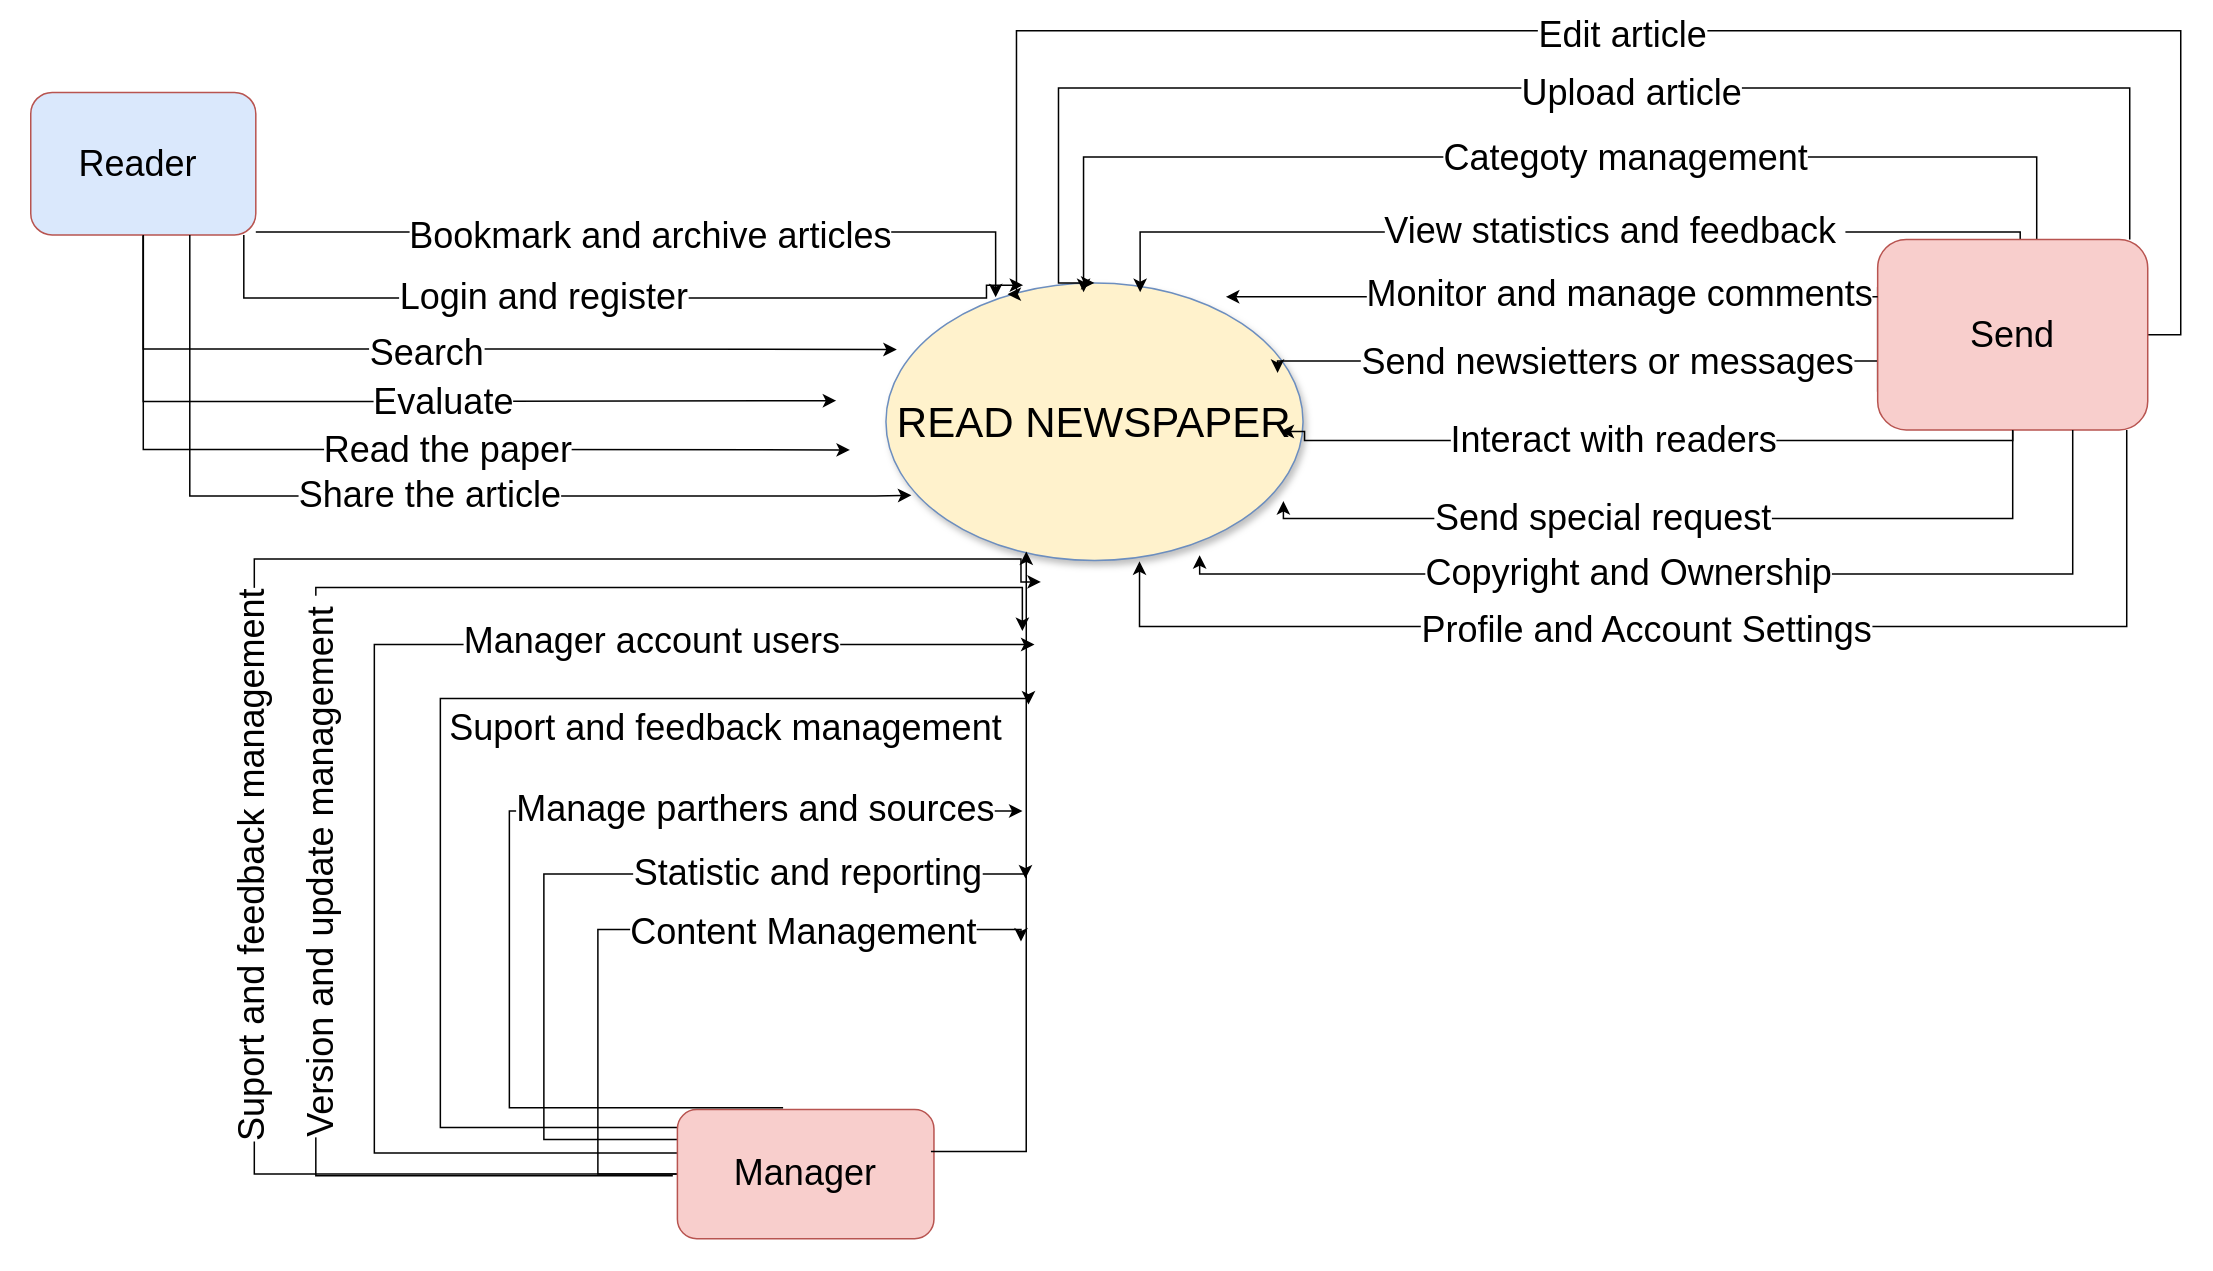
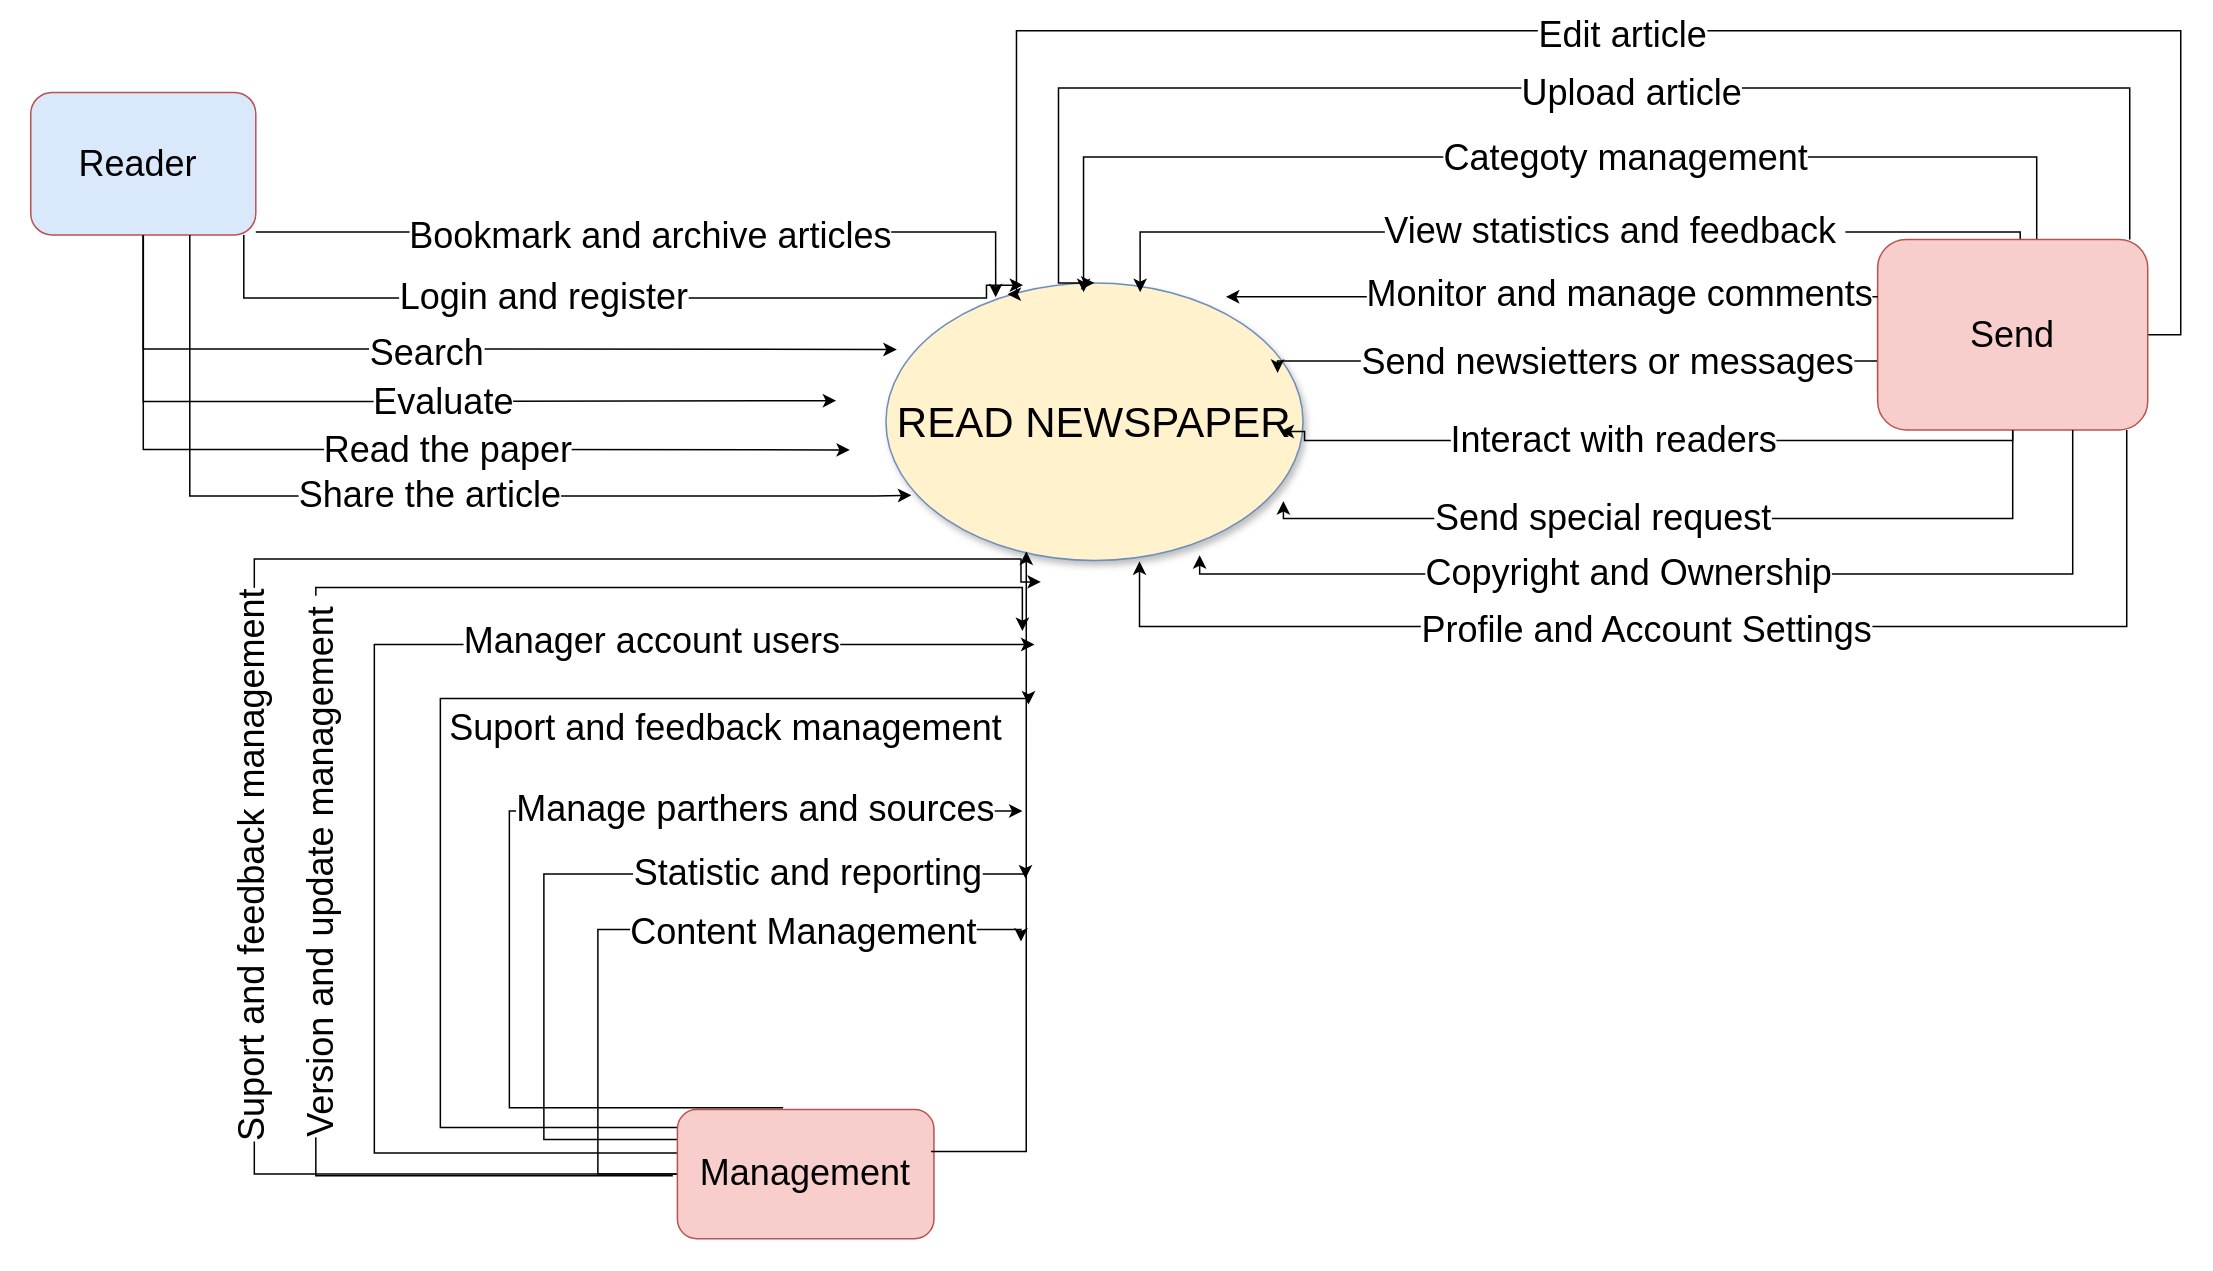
node "Manager": label "Manager" -> "Management"
